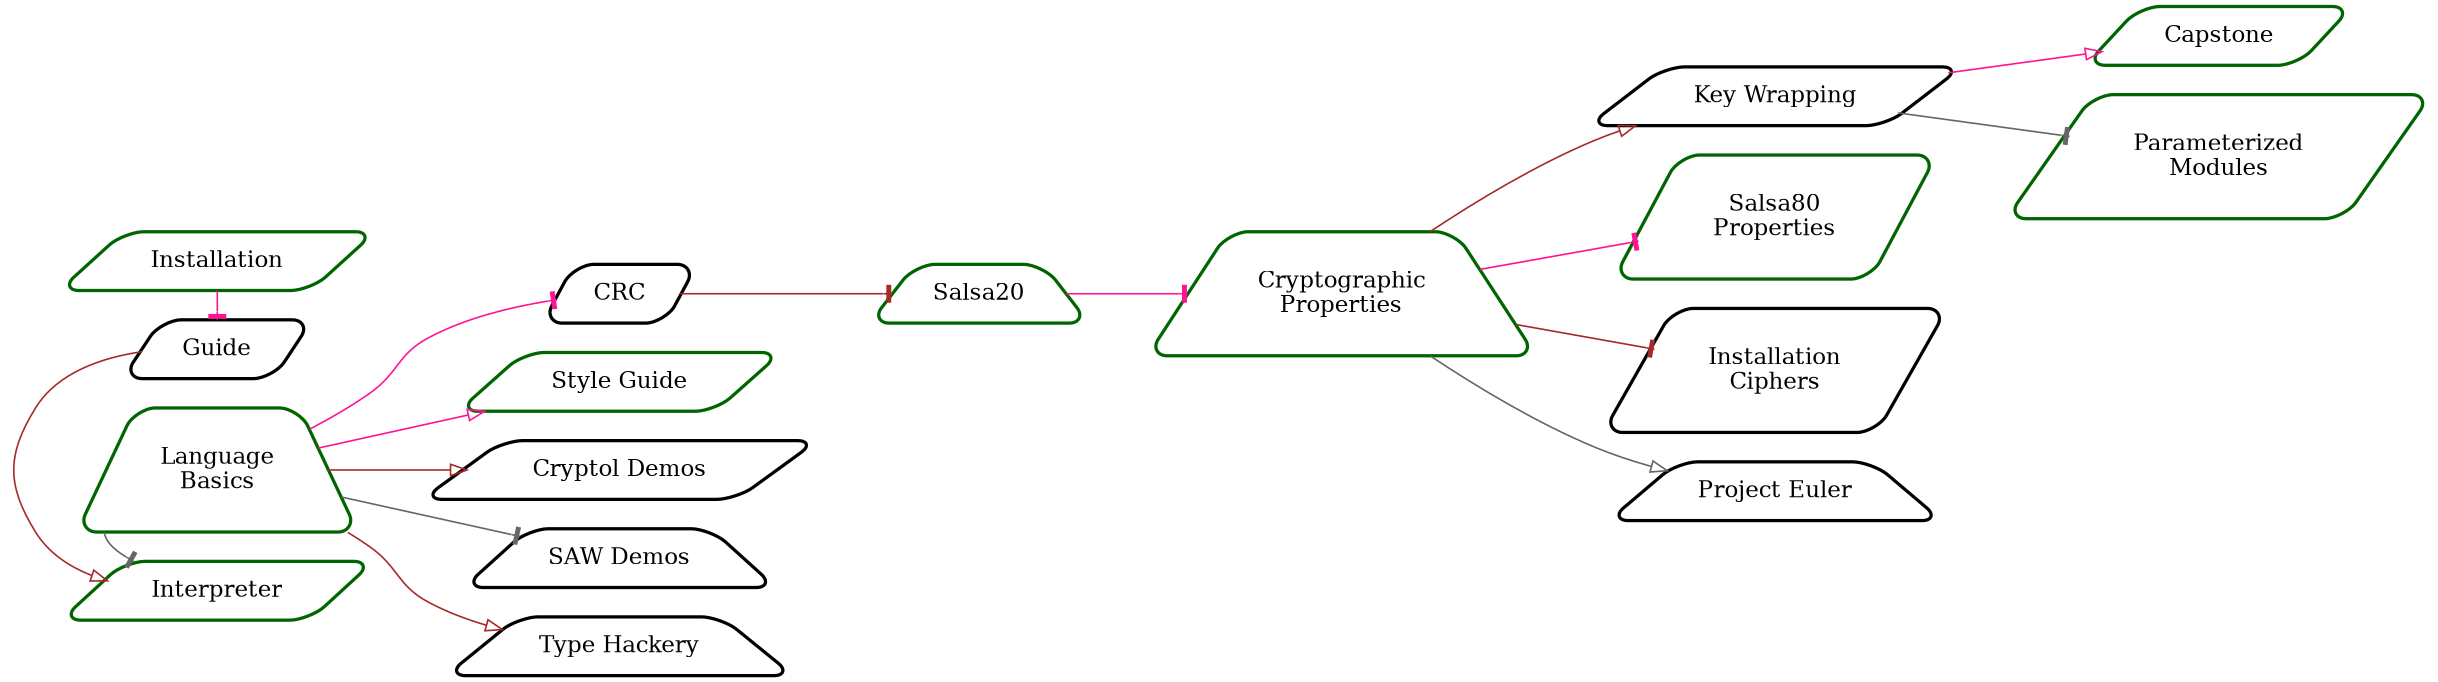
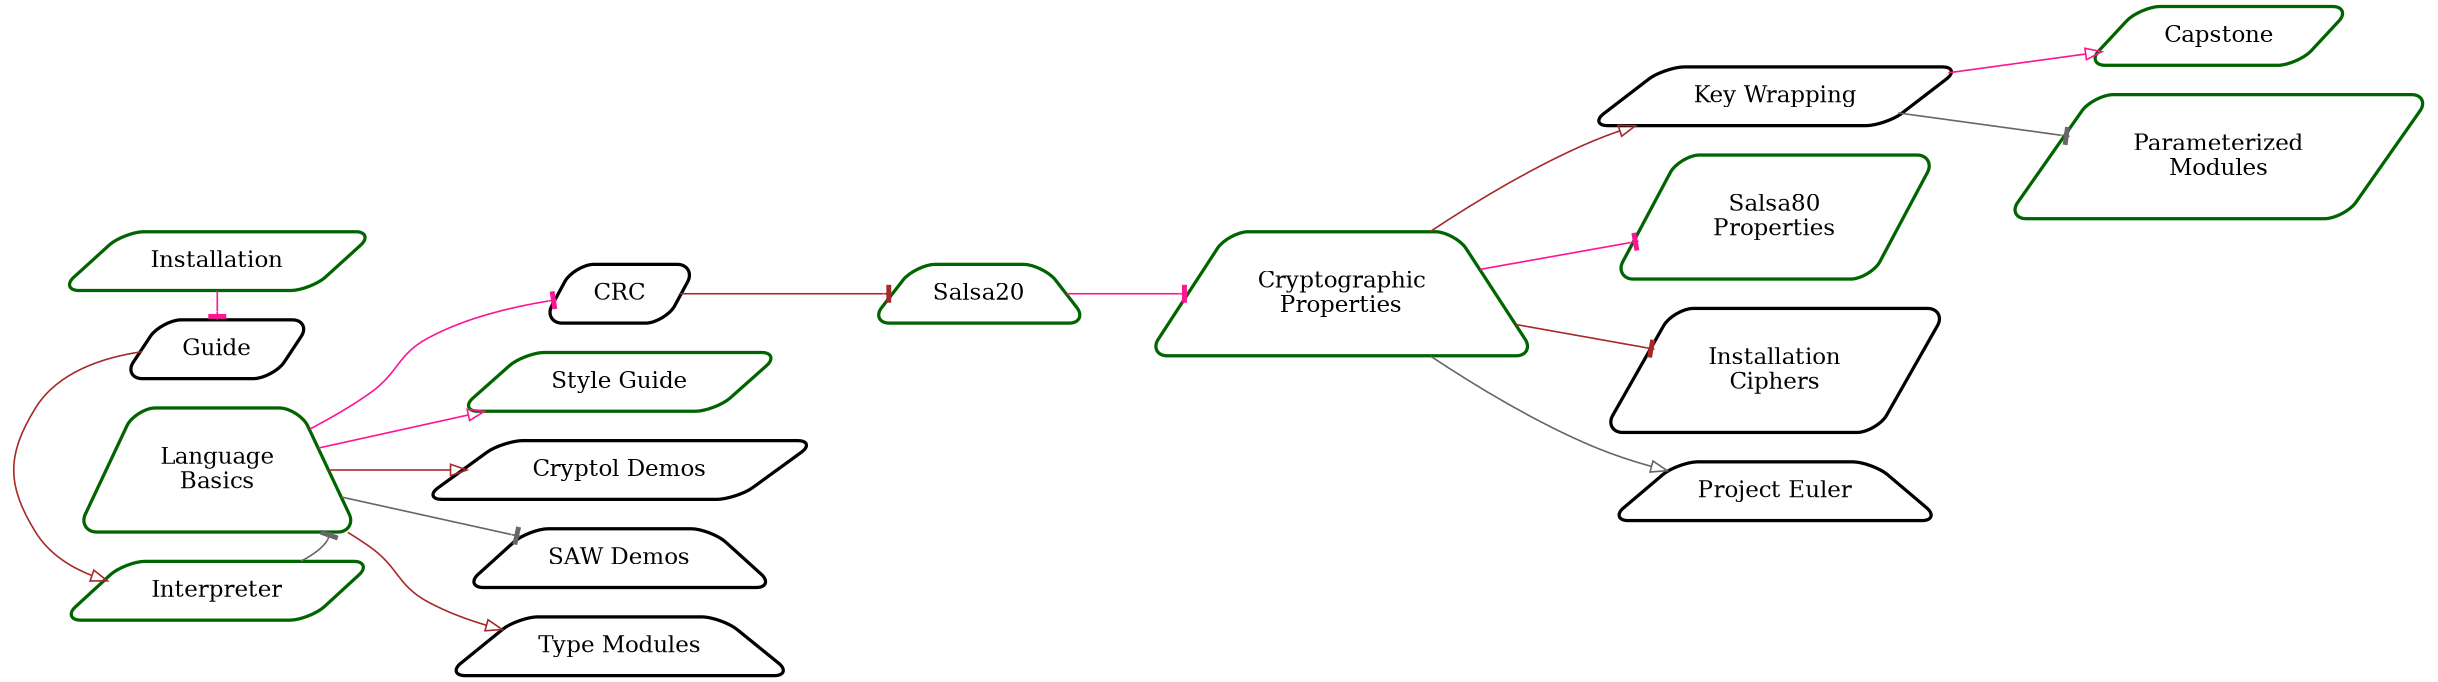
edge "Language Basics" -> "Interpreter": reversed
node "Type Hackery": label "Type Hackery" -> "Type Modules"
